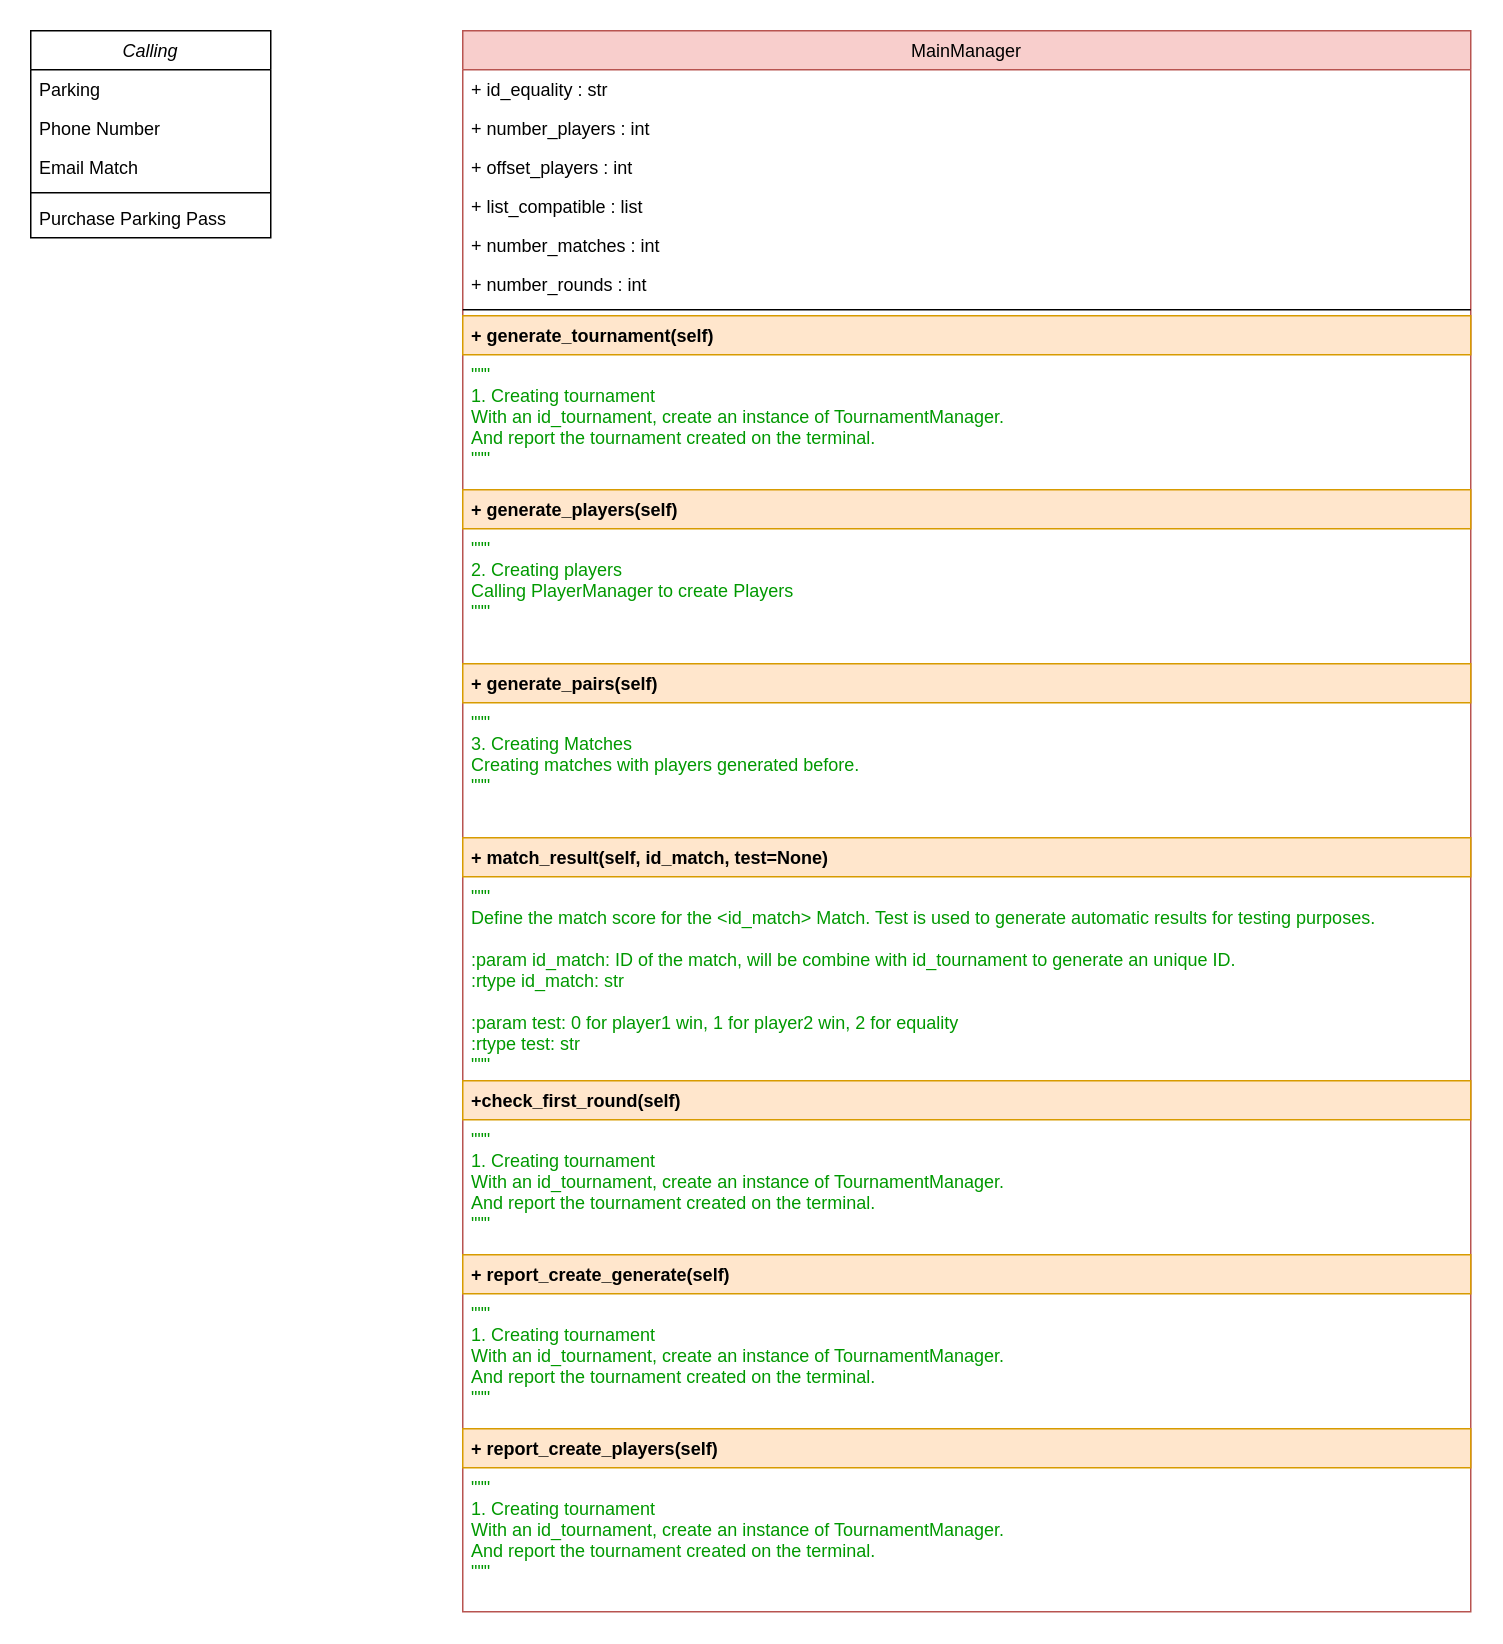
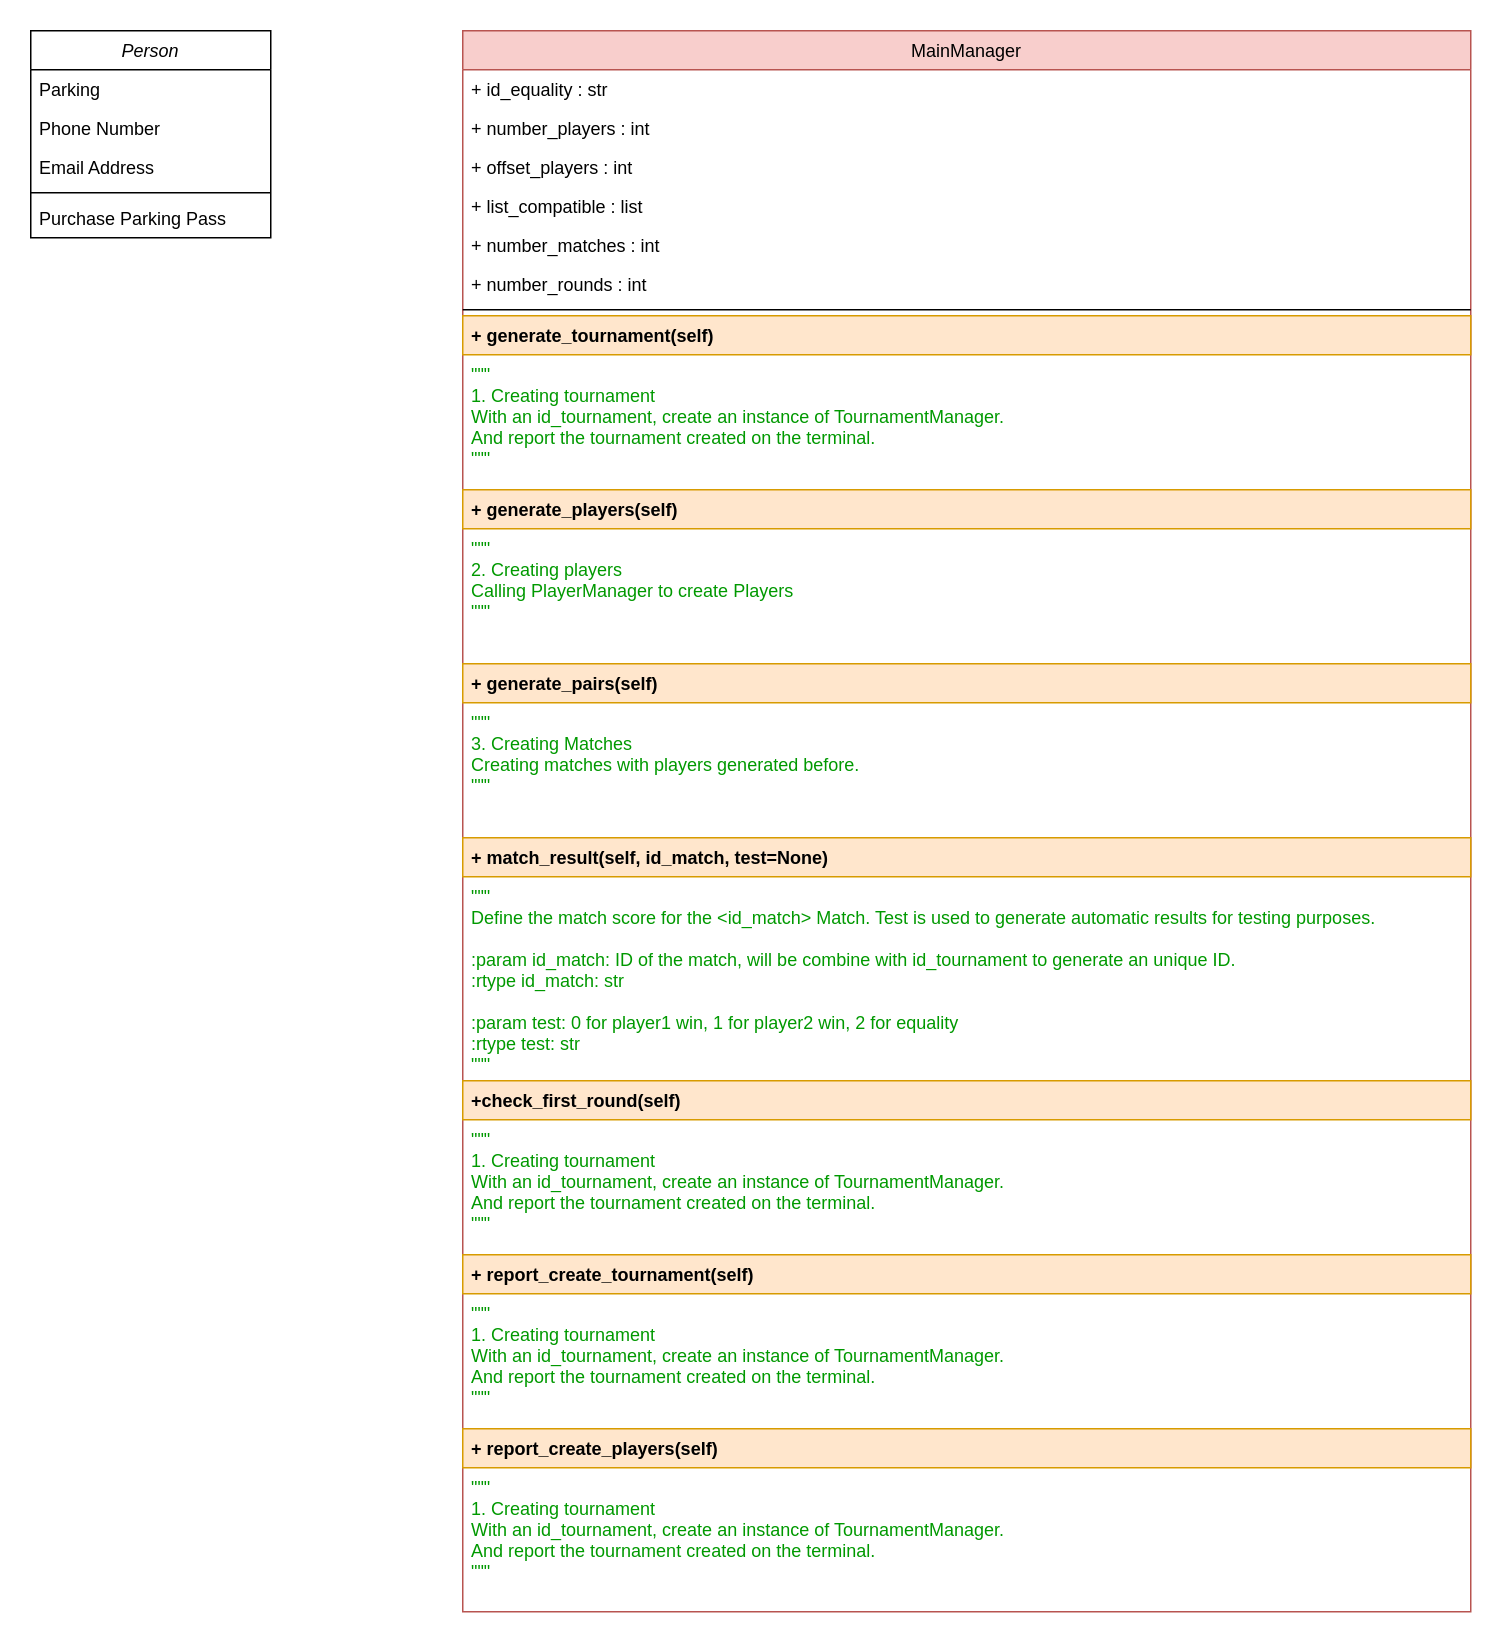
node "Calling": label "Calling" -> "Person"
node "Email Match": label "Email Match" -> "Email Address"
node "+ report_create_generate(self)": label "+ report_create_generate(self)" -> "+ report_create_tournament(self)"
